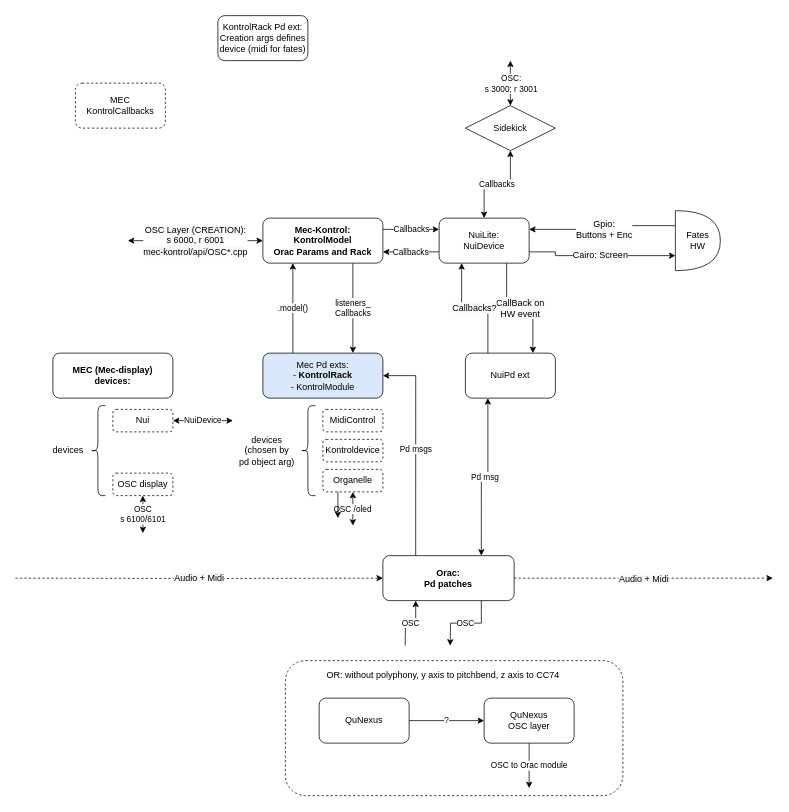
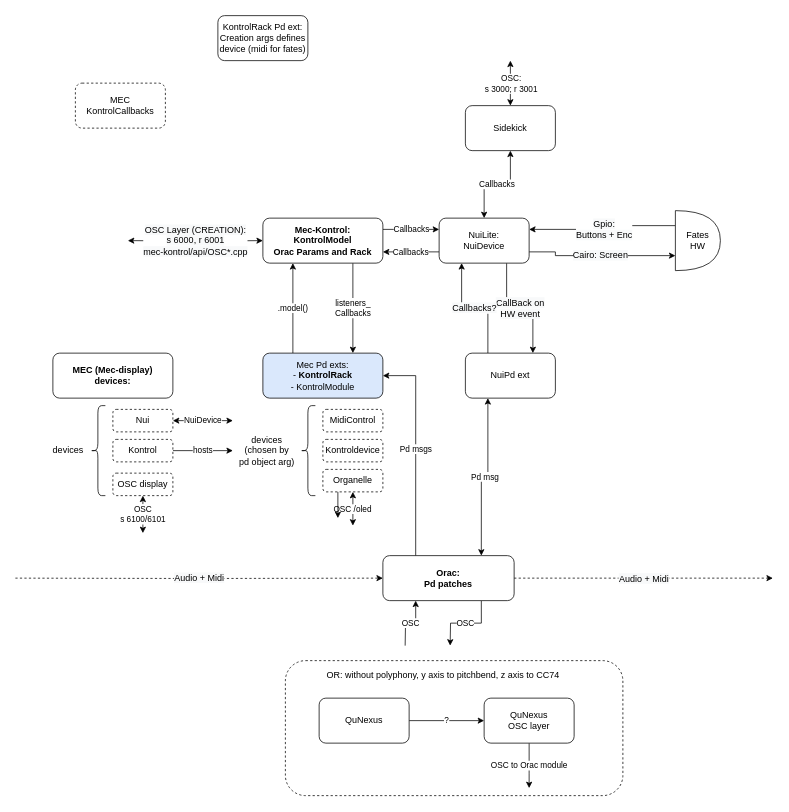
node "Sidekick": shape diamond -> rounded rectangle
node "Kontrol": added
edge "Kontrol" -> "devices (chosen by pd object arg)": added, label "hosts"
